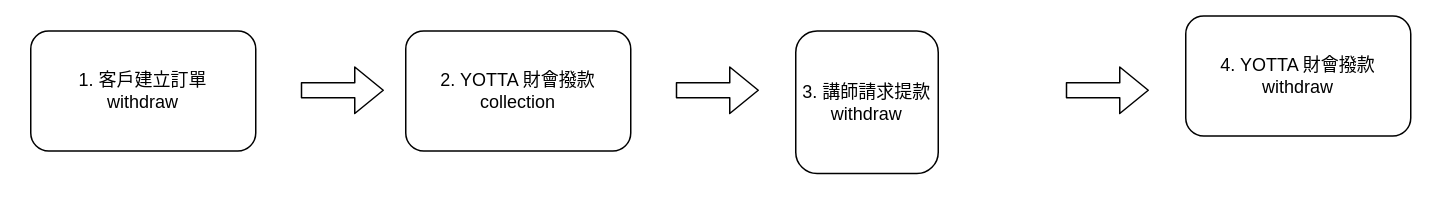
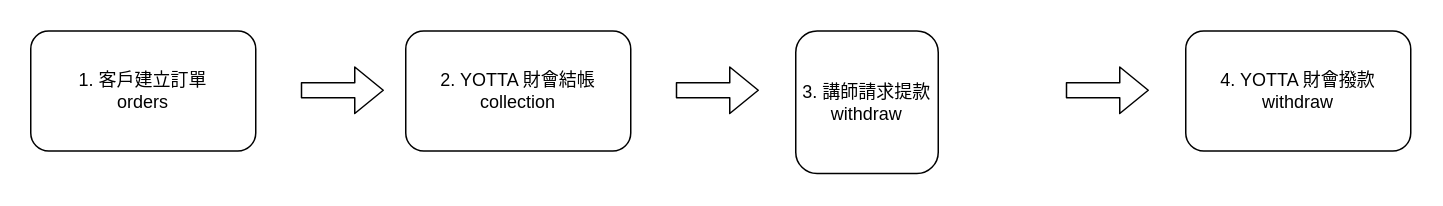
node "4. YOTTA 財會撥款 withdraw": moved (1298, 76) -> (1298, 91)
node "1. 客戶建立訂單 withdraw": label "1. 客戶建立訂單 withdraw" -> "1. 客戶建立訂單 orders"
node "2. YOTTA 財會撥款 collection": label "2. YOTTA 財會撥款 collection" -> "2. YOTTA 財會結帳 collection"
